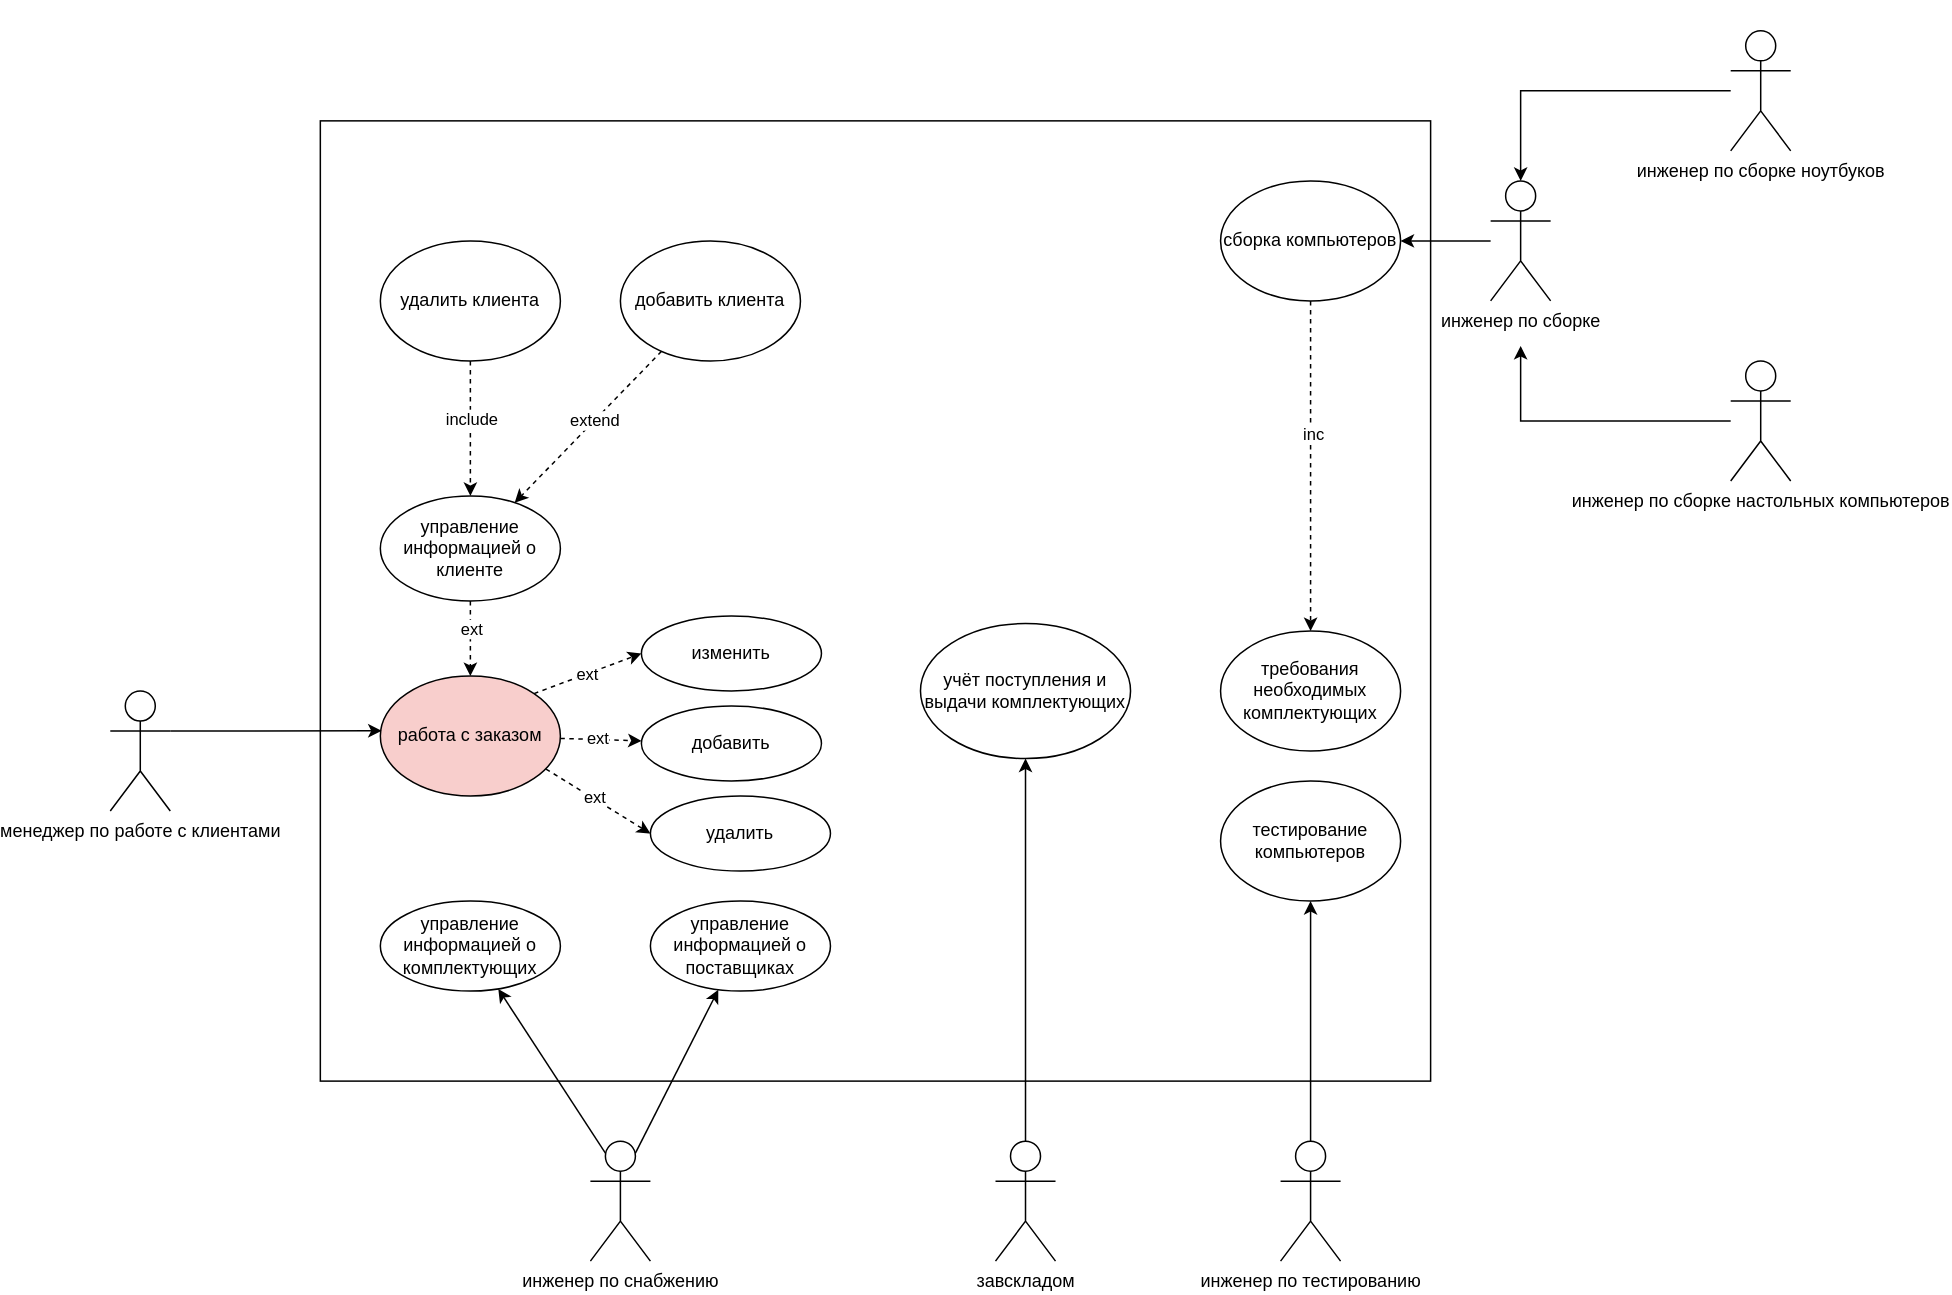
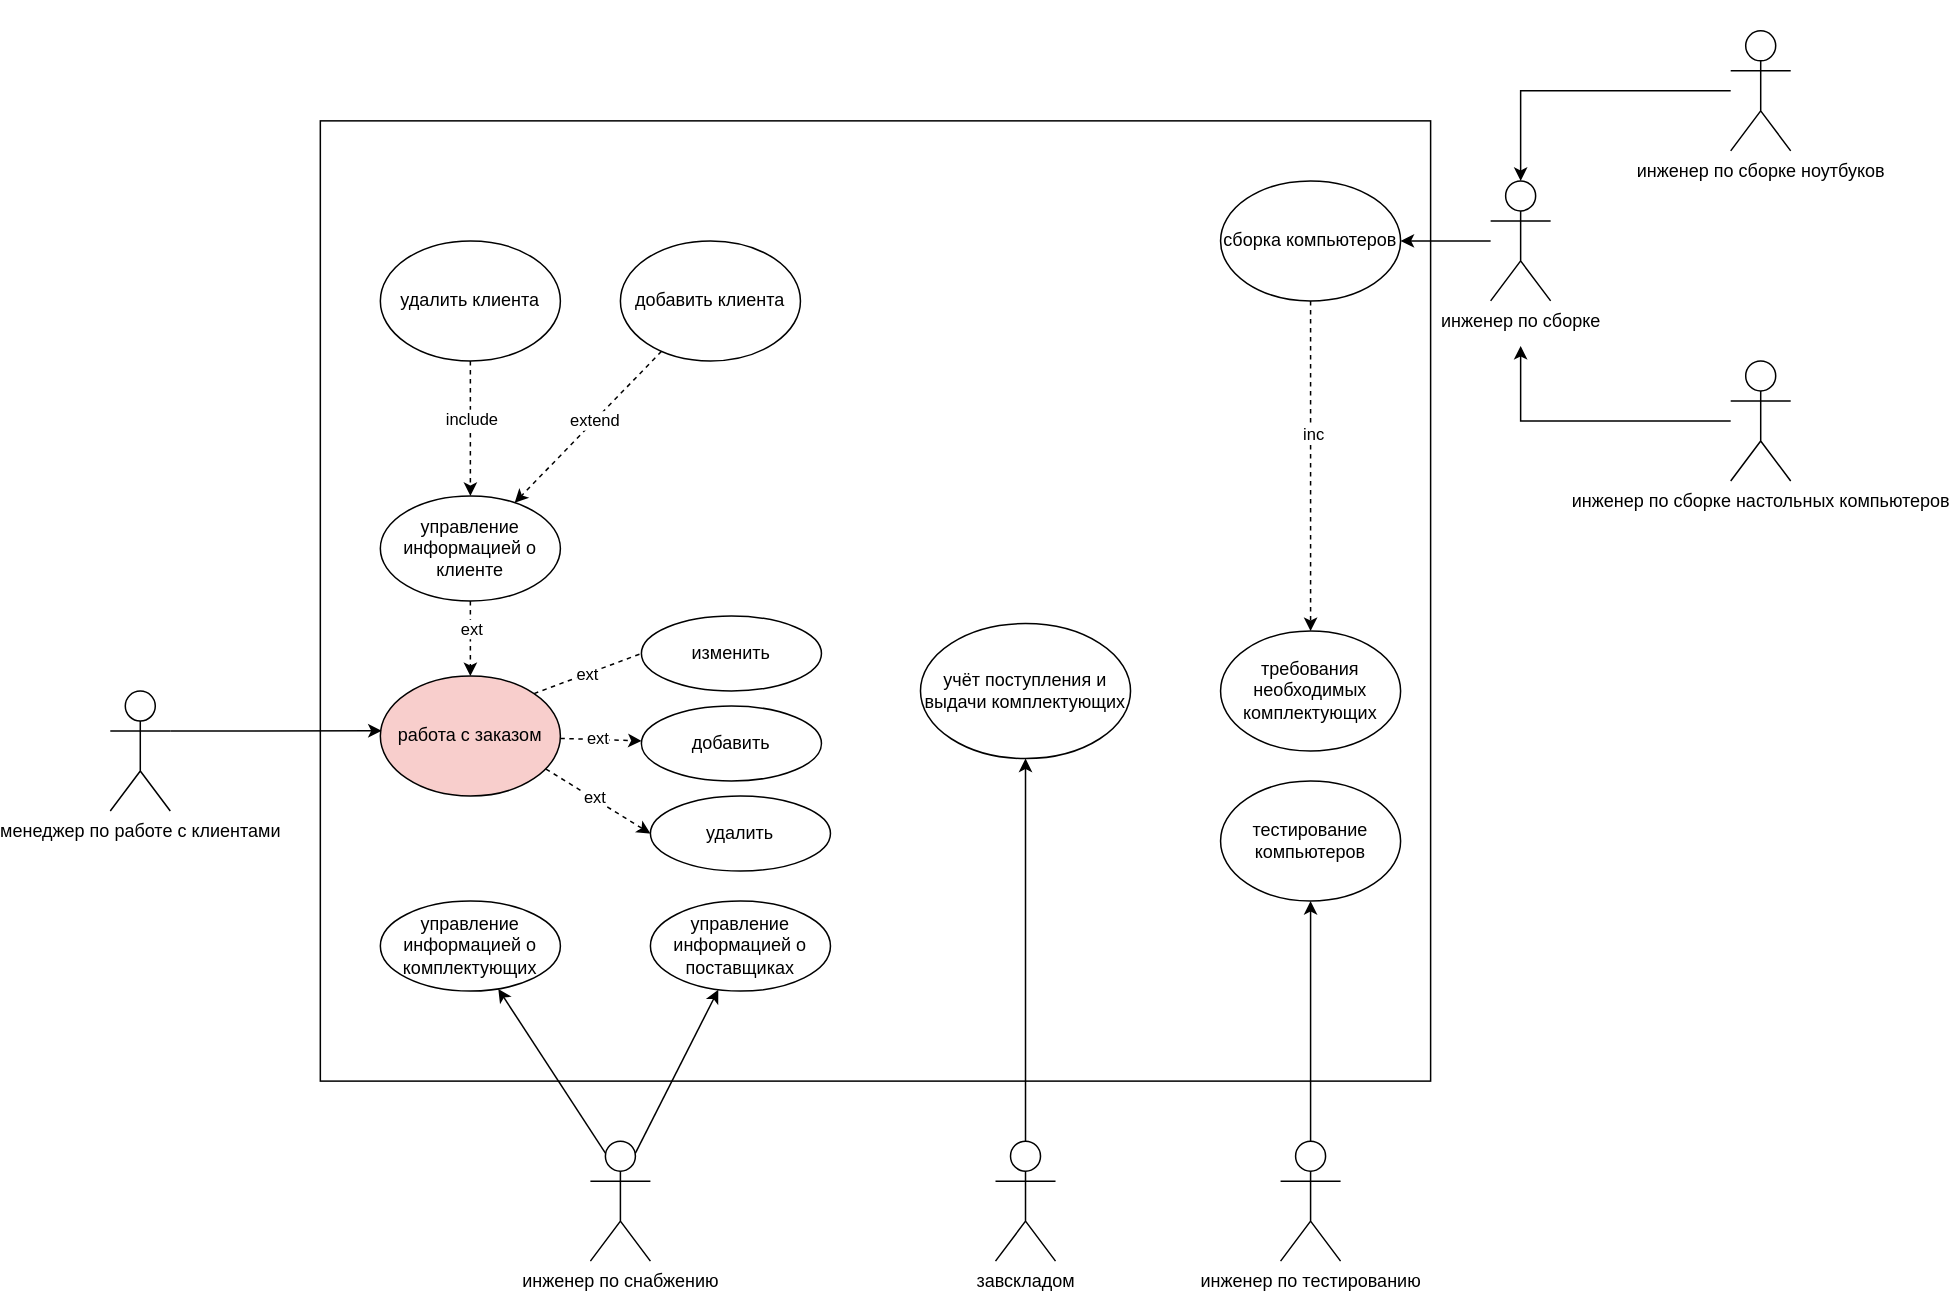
edge "работа с заказом" -> "изменить": arrowhead classic -> none
